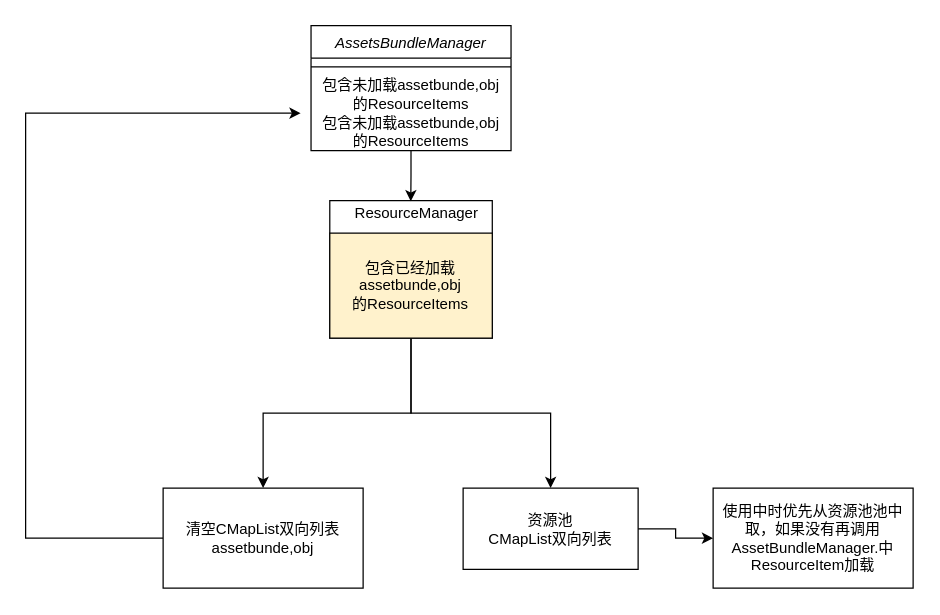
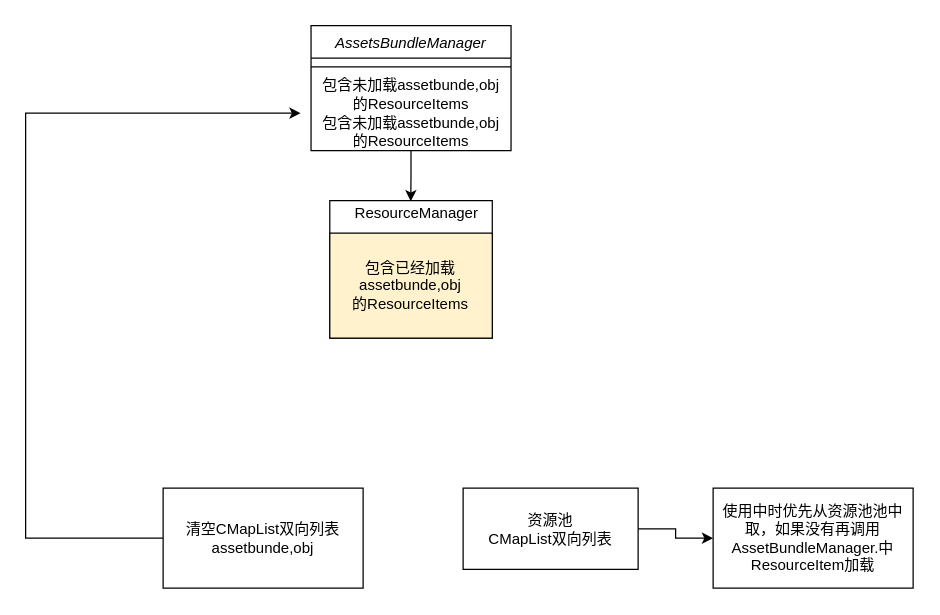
edge "包含已经加载assetbunde,obj 的ResourceItems" -> "清空CMapList双向列表 assetbunde,obj": removed
edge "包含已经加载assetbunde,obj 的ResourceItems" -> "资源池 CMapList双向列表": removed
